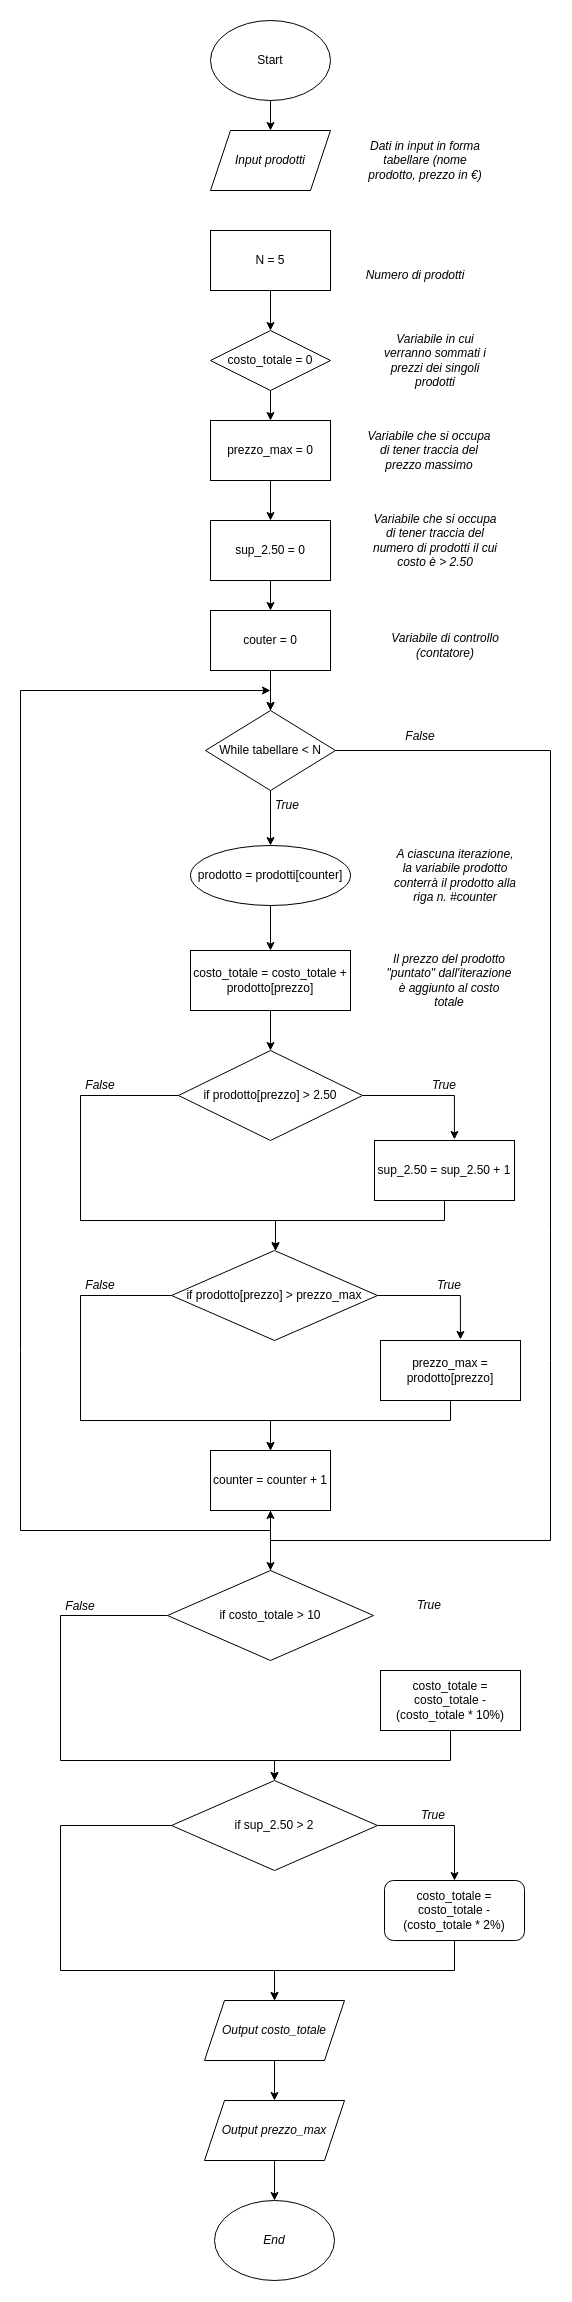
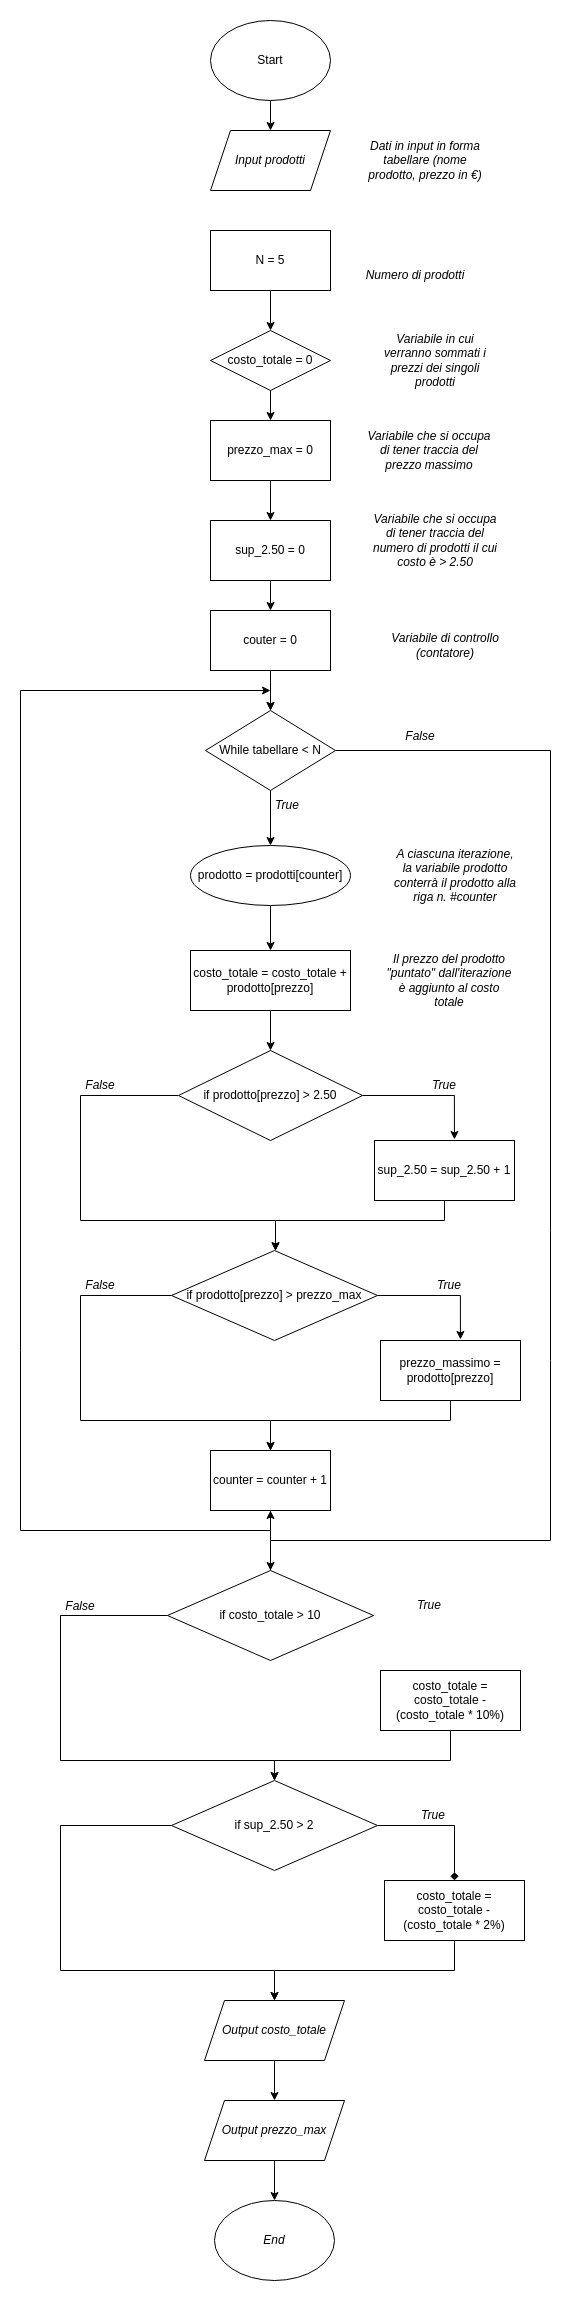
node "prezzo_max = prodotto[prezzo]": label "prezzo_max = prodotto[prezzo]" -> "prezzo_massimo = prodotto[prezzo]"
edge "if sup_2.50 > 2" -> "costo_totale = costo_totale - (costo_totale * 2%)": arrowhead classic -> diamond
node "costo_totale = costo_totale - (costo_totale * 2%)": shape rounded rectangle -> rectangle
